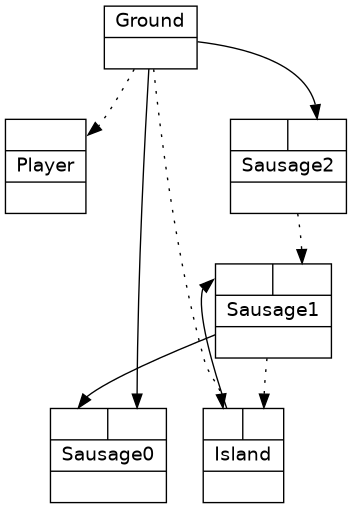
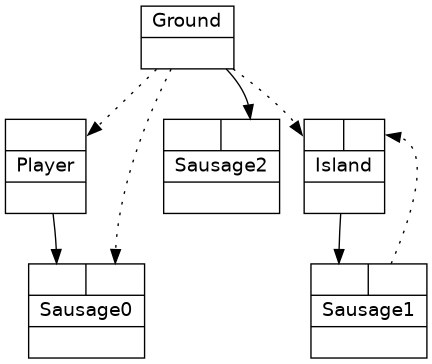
edge "Ground" -> "Sausage0": style solid -> dotted
edge "Sausage2" -> "Sausage1": removed
edge "Sausage1" -> "Sausage0": now "Player" -> "Sausage0"
